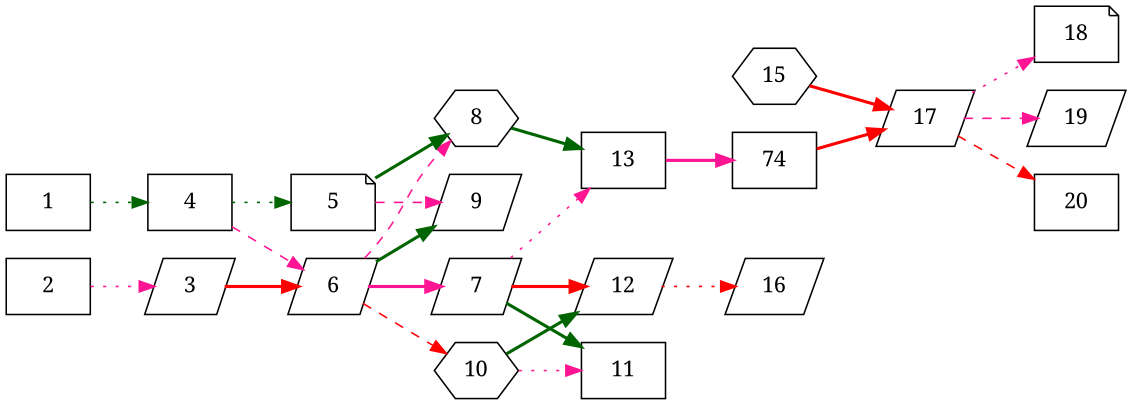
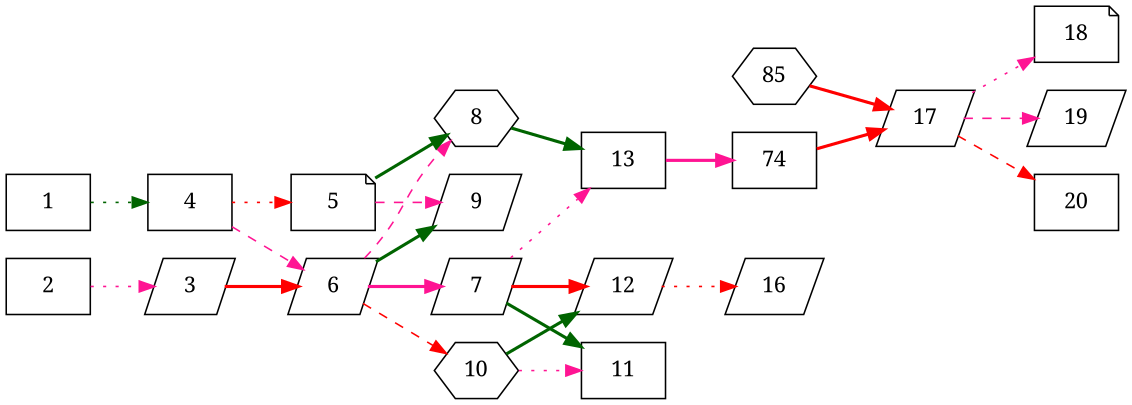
node "15": label "15" -> "85"
edge "4" -> "5": color darkgreen -> red
